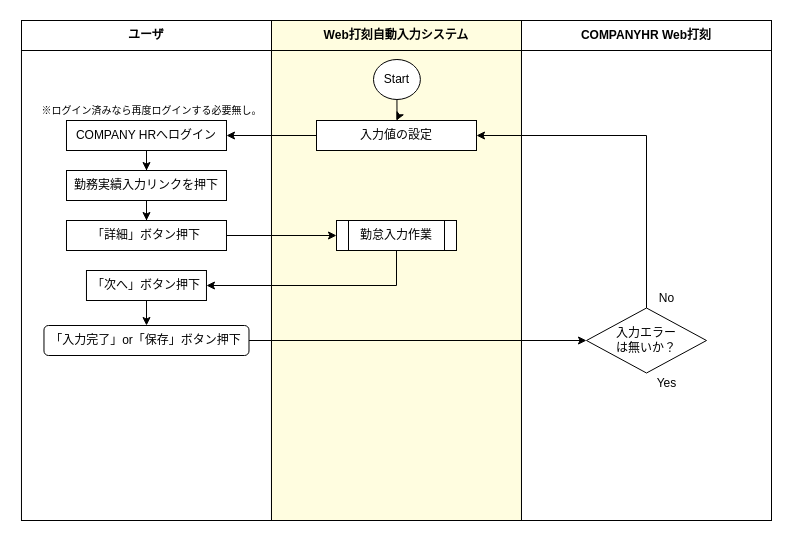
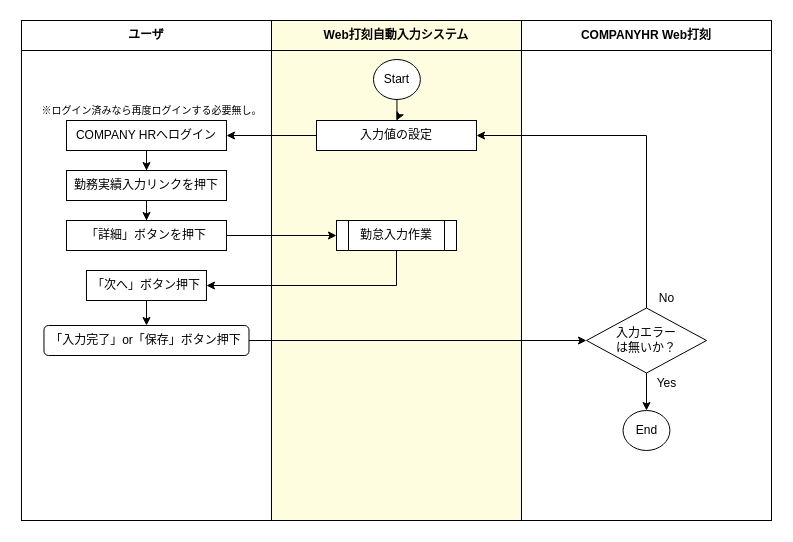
node "「詳細」ボタン押下": label "「詳細」ボタン押下" -> "「詳細」ボタンを押下"
edge "入力エラー は無いか？" -> "End": added
node "End": added
